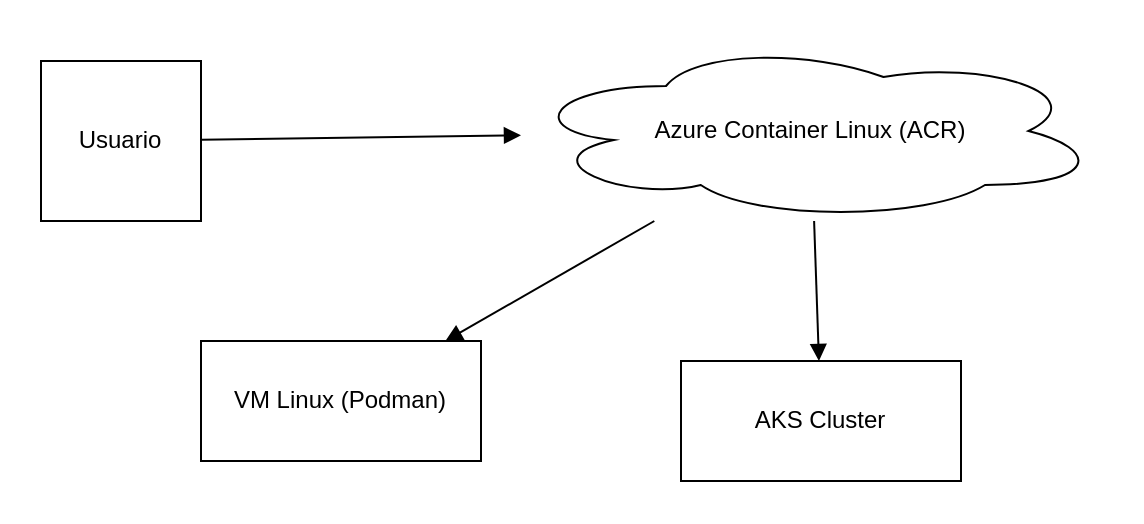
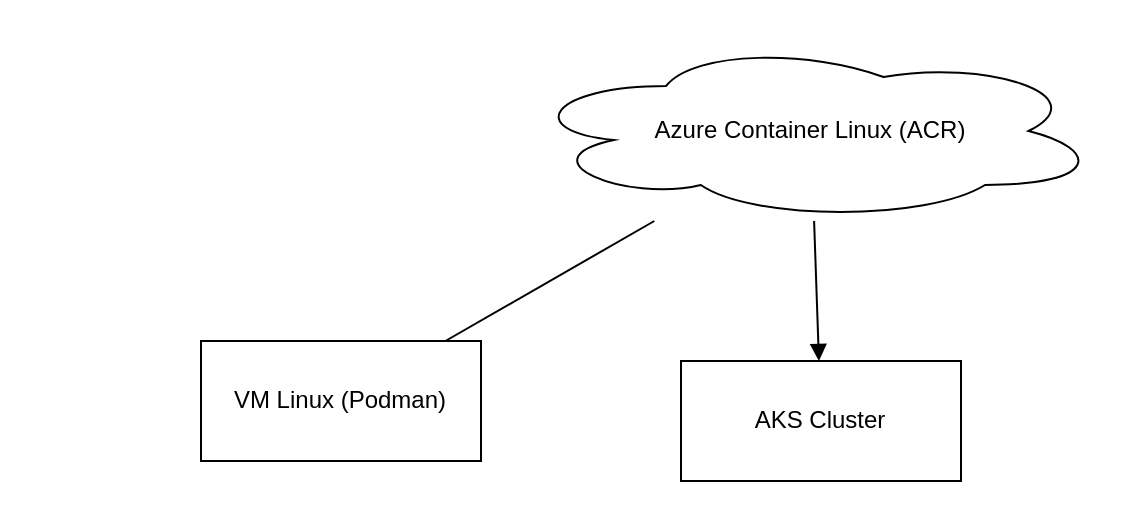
edge "Usuario" -> "Azure Container Linux (ACR)": removed
node "Usuario": removed
edge "Azure Container Linux (ACR)" -> "VM Linux (Podman)": arrowhead block -> none
